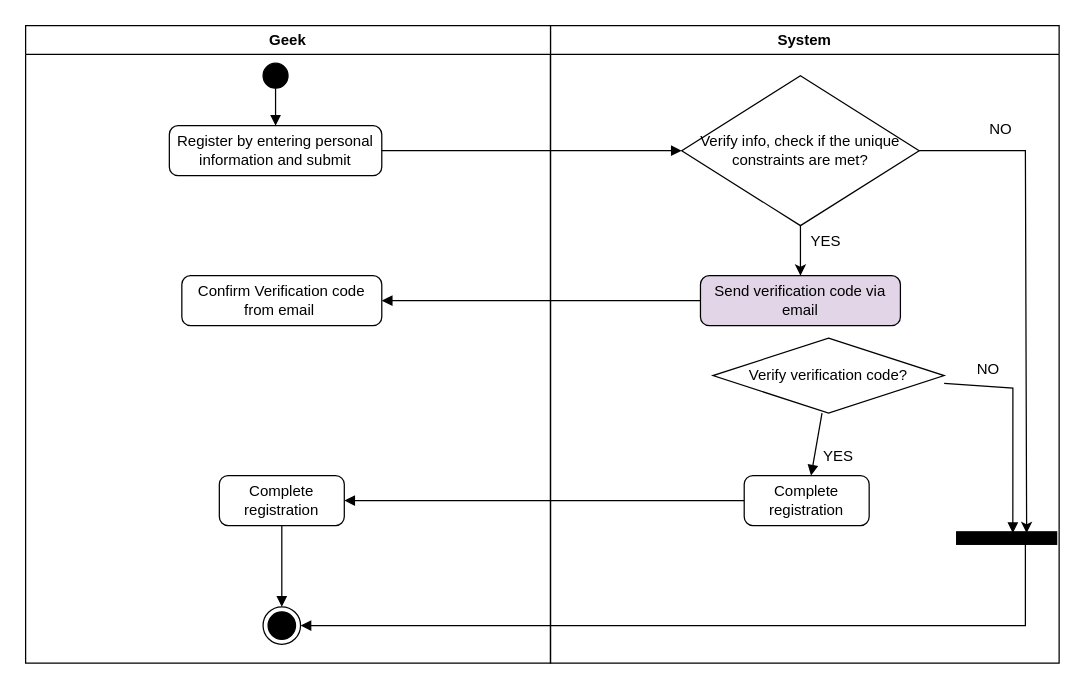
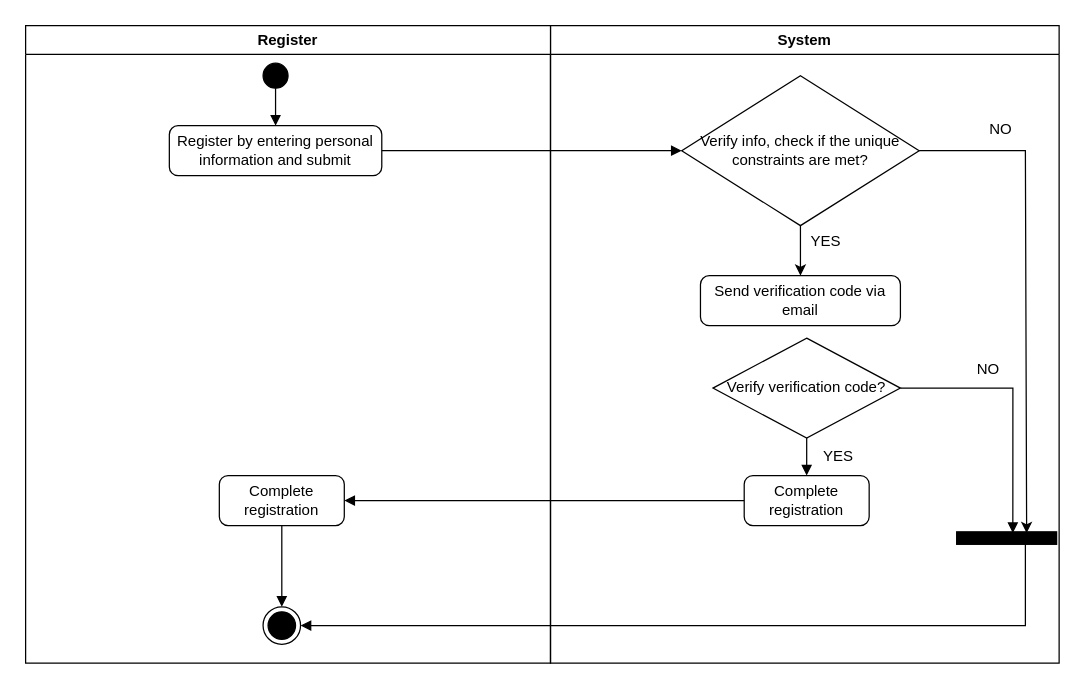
node "Geek": label "Geek" -> "Register"
node "Confirm Verification code from email": removed
edge "Send verification code via email" -> "Confirm Verification code from email": removed
node "Send verification code via email": fillcolor #e1d5e7 -> #ffffff
node "Verify verification code?": size 231x75 -> 188x100
